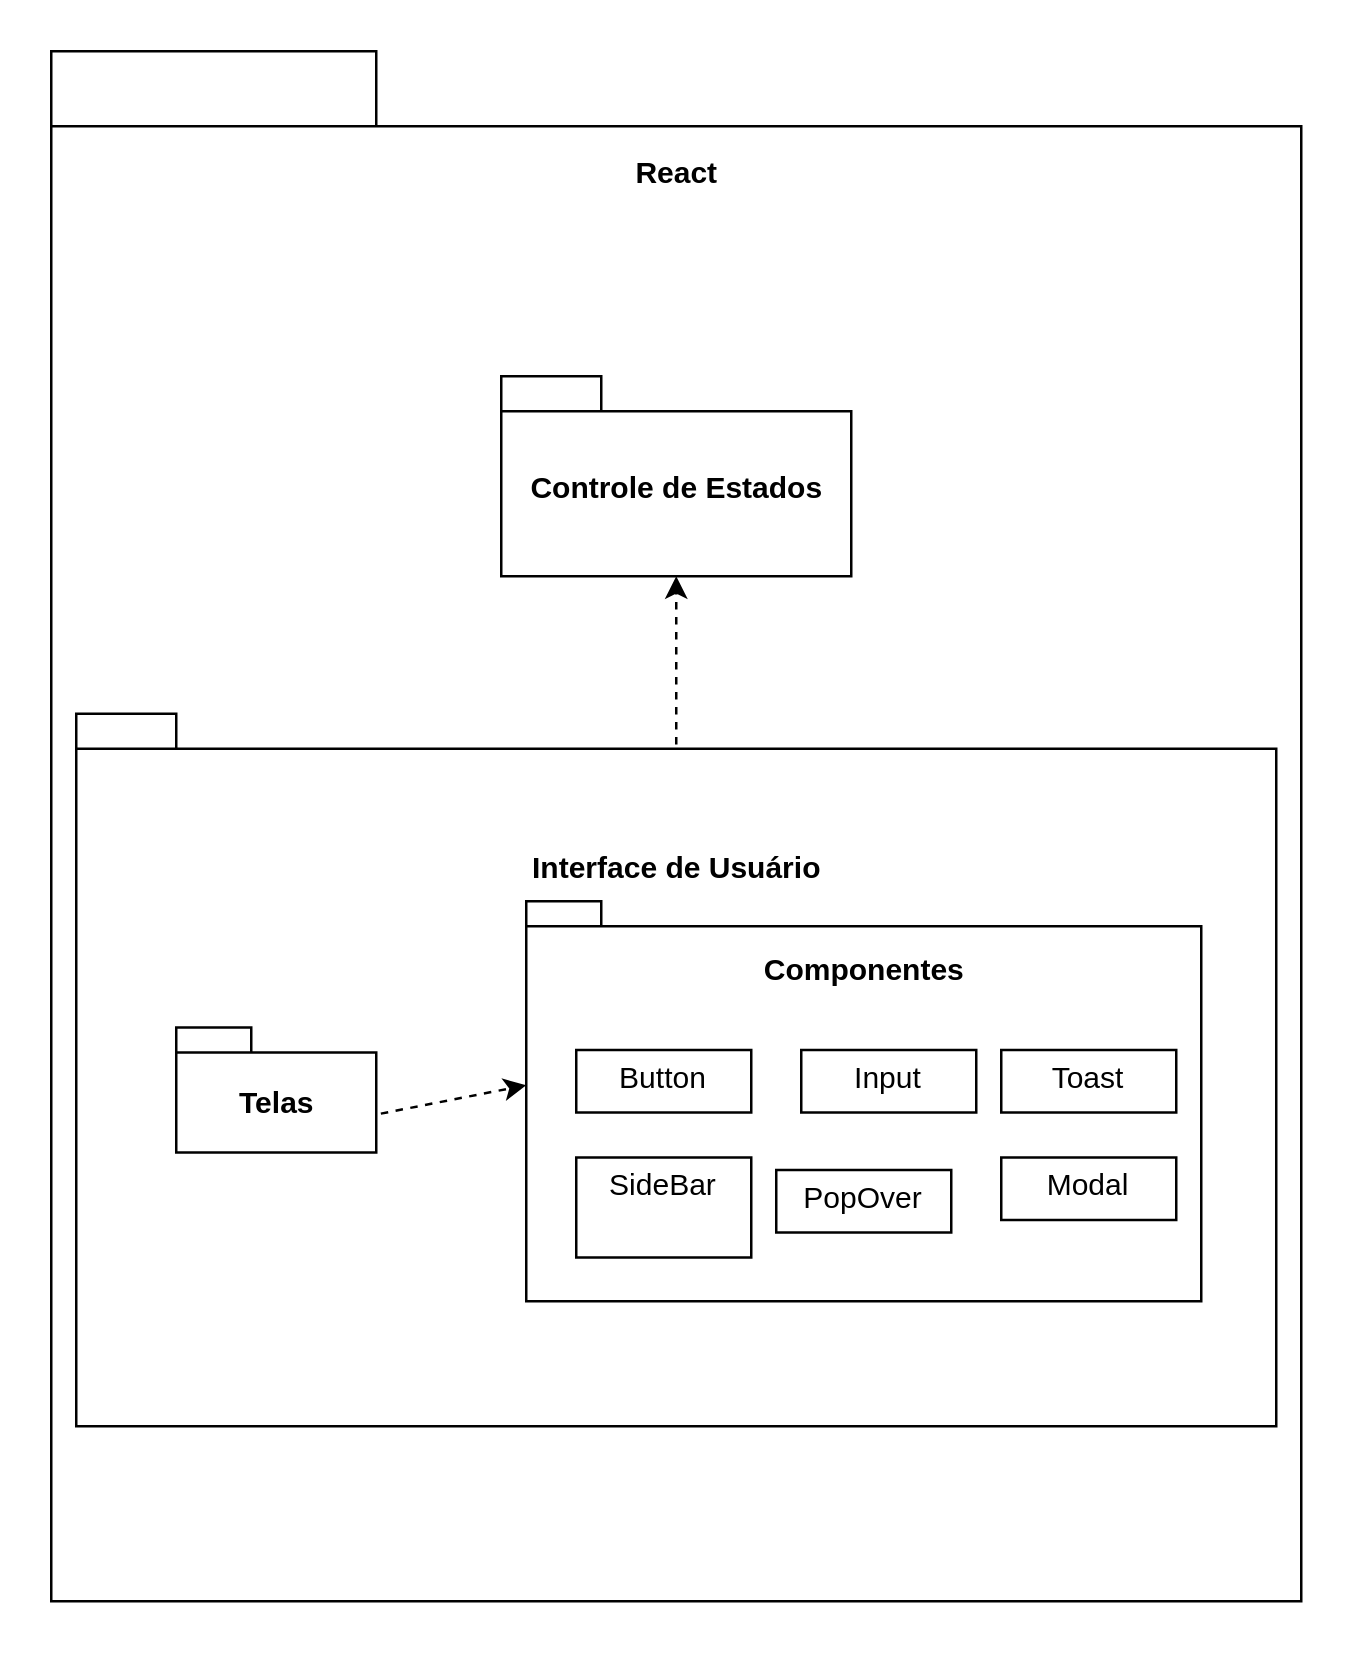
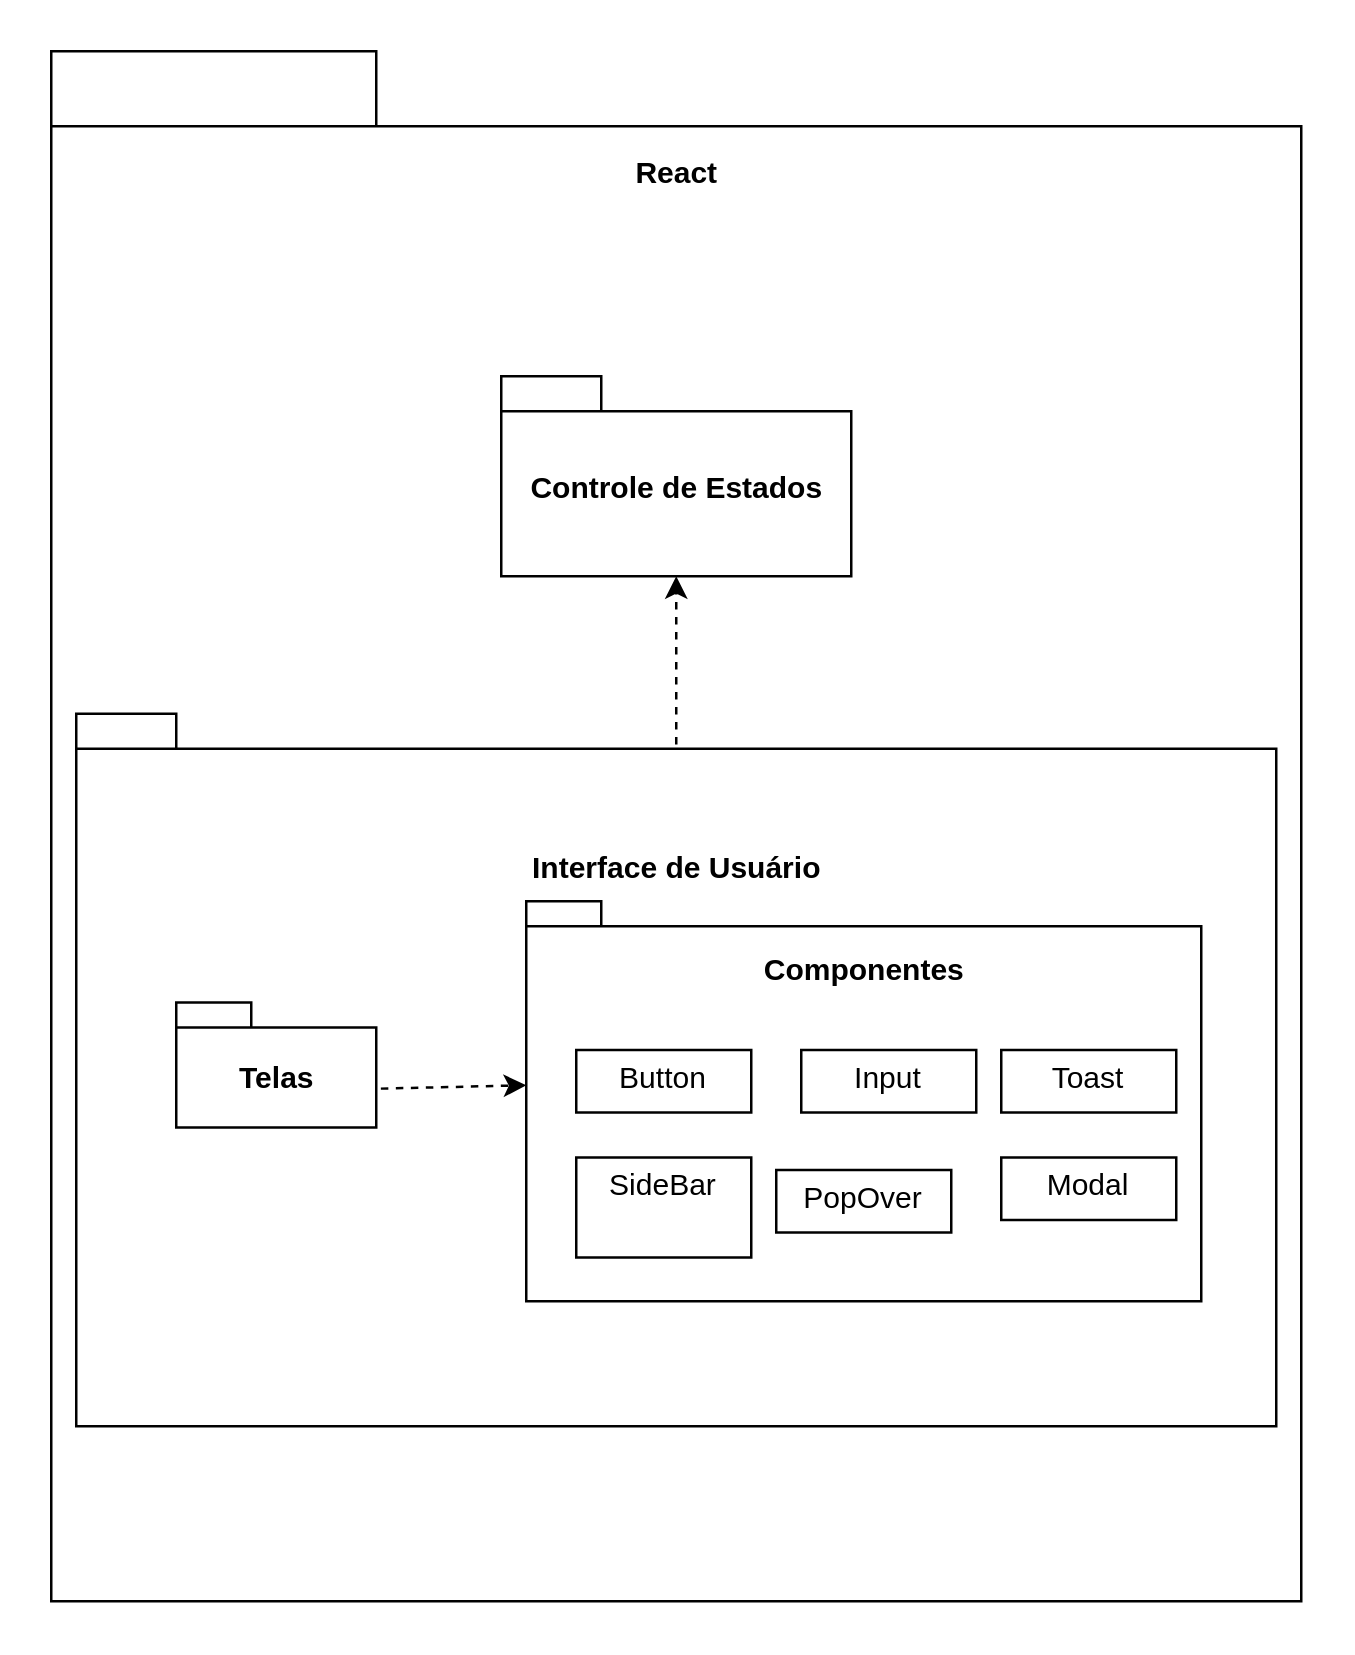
node "Telas": moved (276, 1090) -> (276, 1065)
